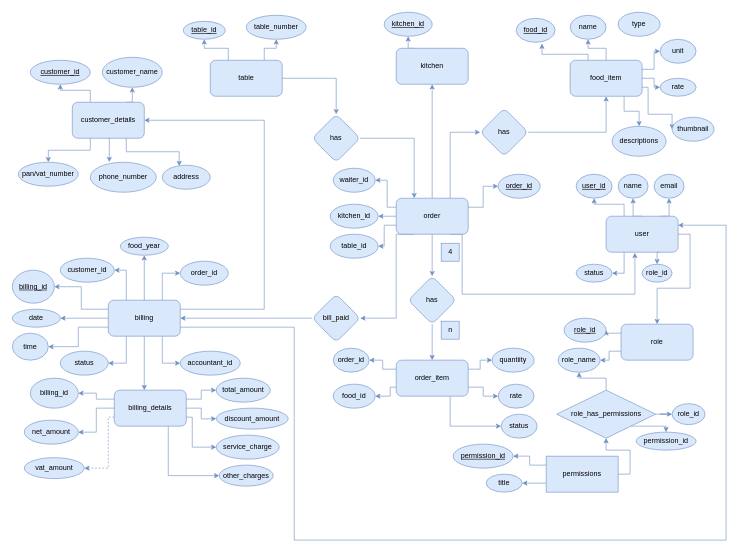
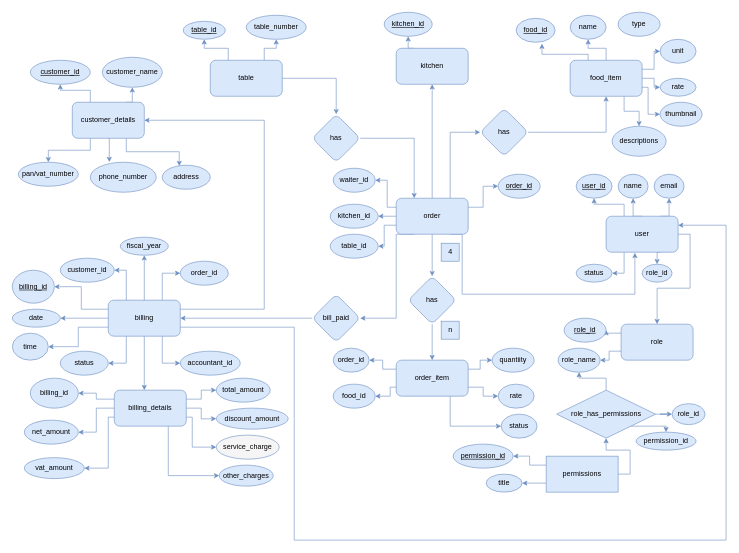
node "thumbnail": moved (693, 129) -> (681, 114)
node "food_year": label "food_year" -> "fiscal_year"
node "service_charge": fillcolor #dae8fc -> #f5f5f5
edge "billing_details" -> "vat_amount": style dashed -> solid
